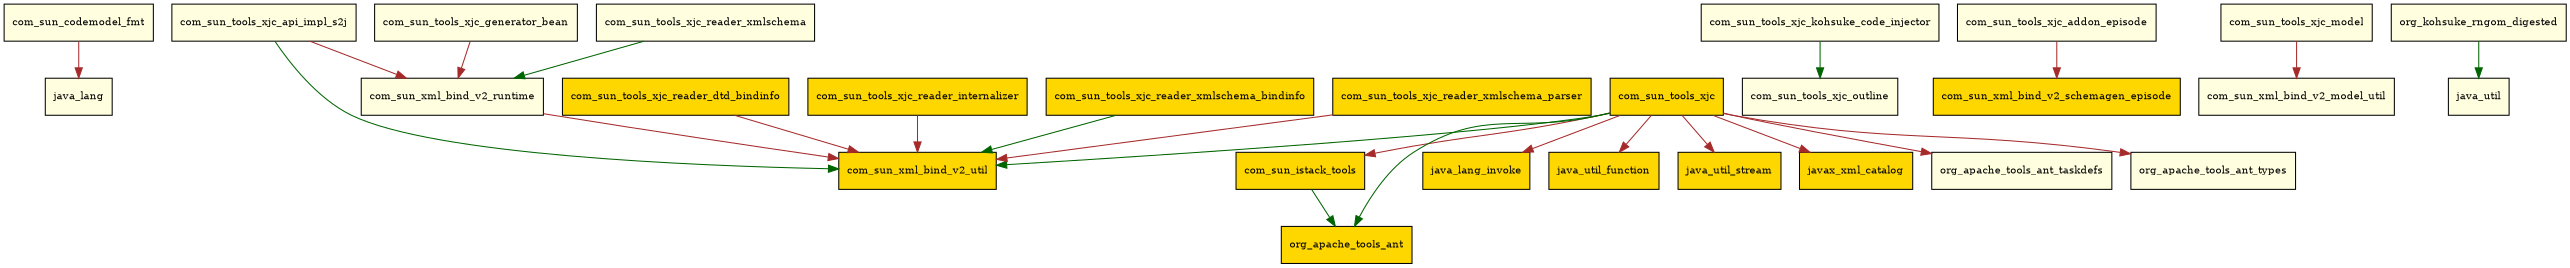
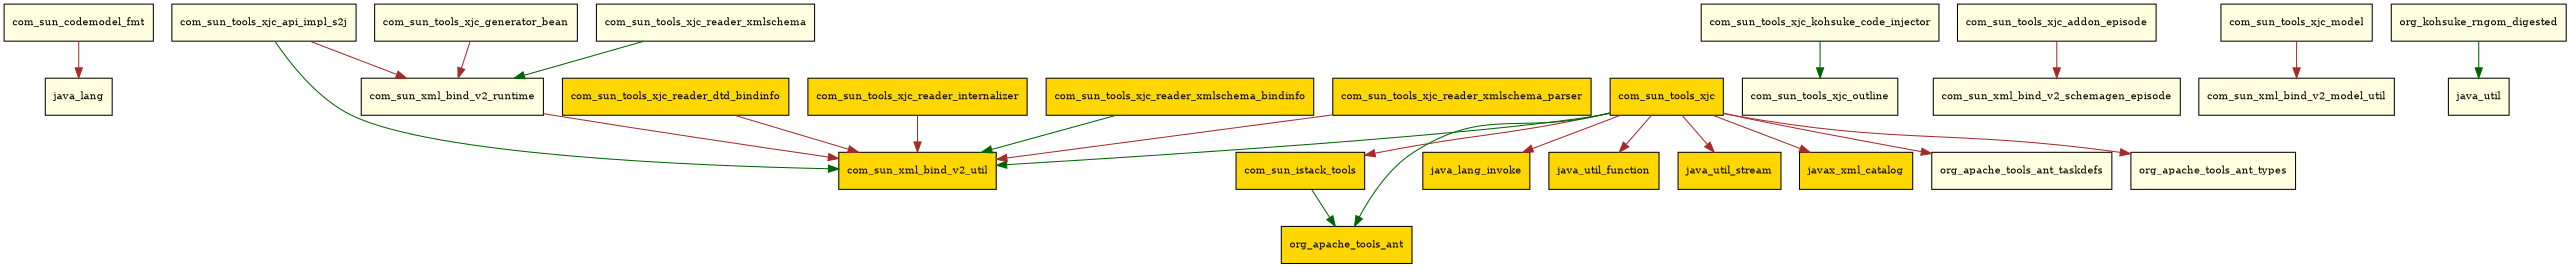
node "com_sun_xml_bind_v2_schemagen_episode": fillcolor gold -> lightyellow
